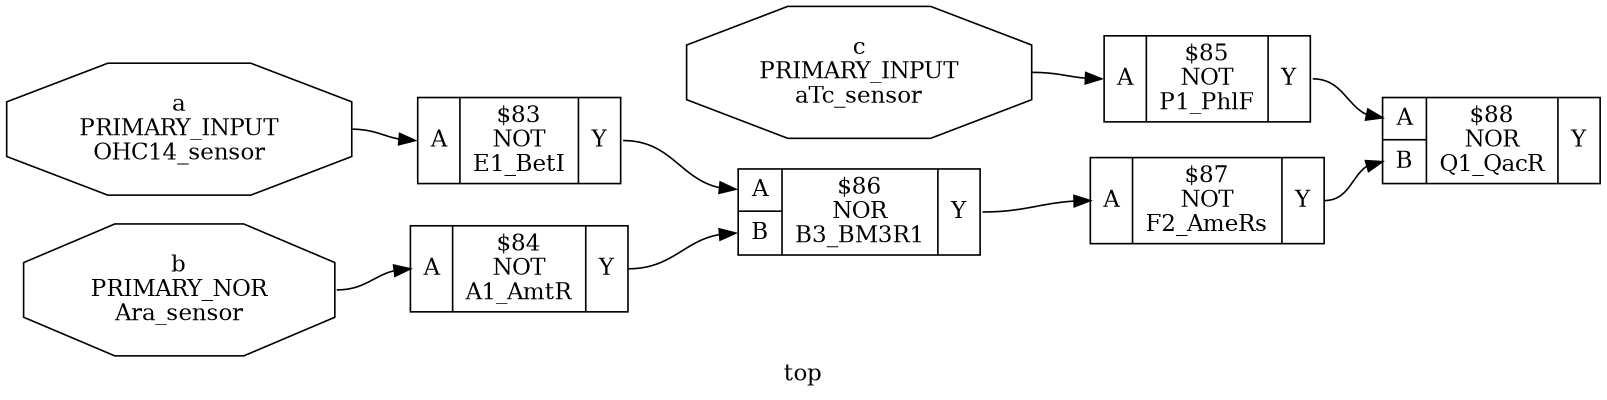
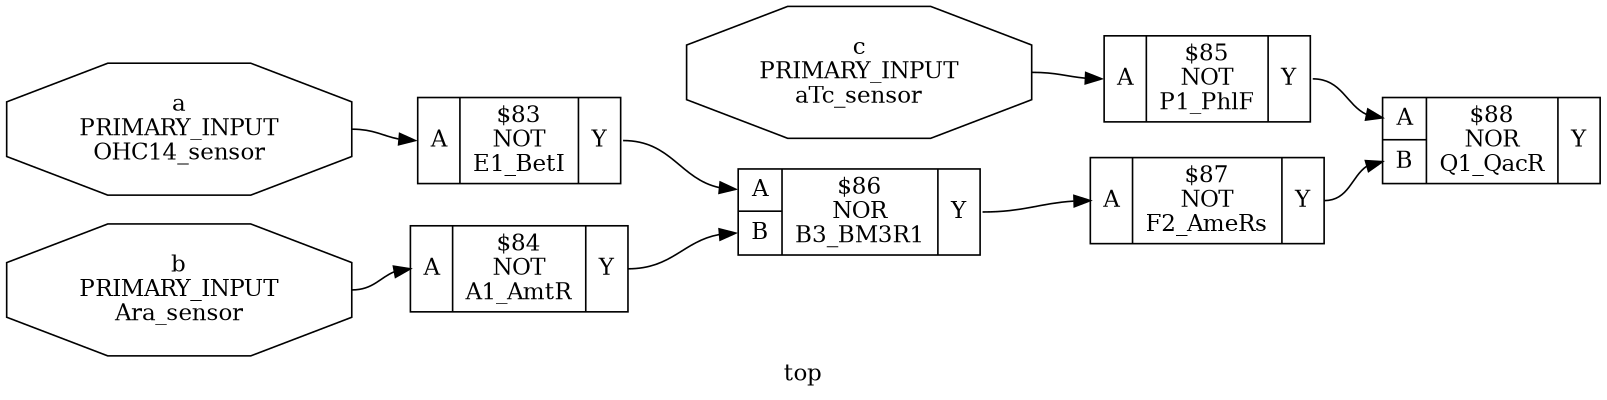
node "b PRIMARY_NOR Ara_sensor": label "b PRIMARY_NOR Ara_sensor" -> "b PRIMARY_INPUT Ara_sensor"
